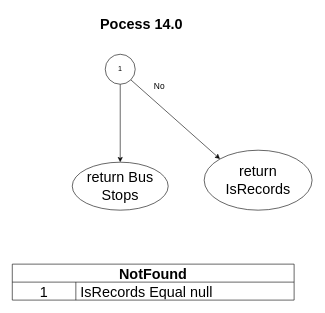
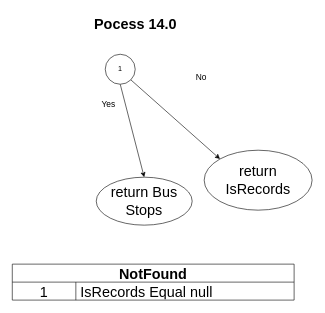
node "Pocess 14.0": moved (141, 24) -> (135, 24)
node "No": moved (159, 84) -> (201, 75)
node "Yes": added
node "return Bus Stops": moved (120, 186) -> (144, 201)
